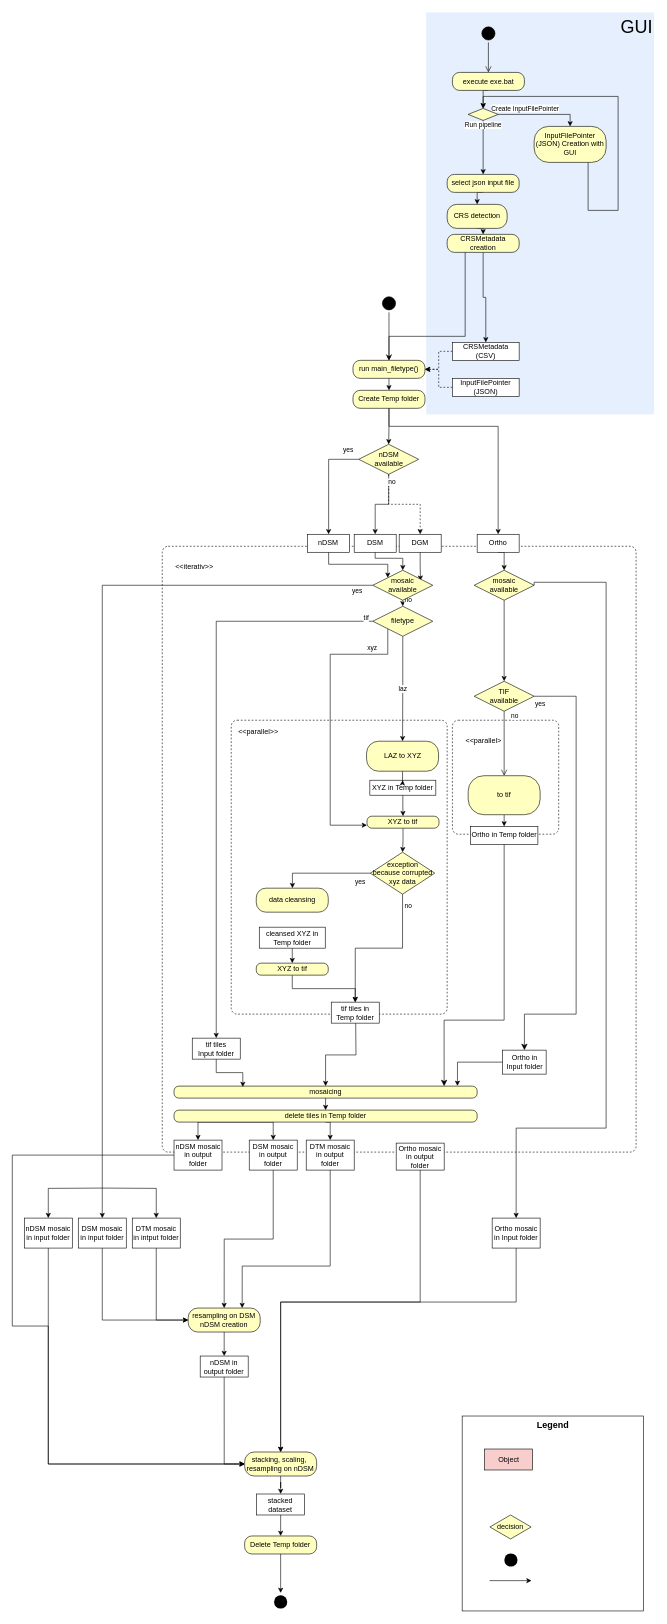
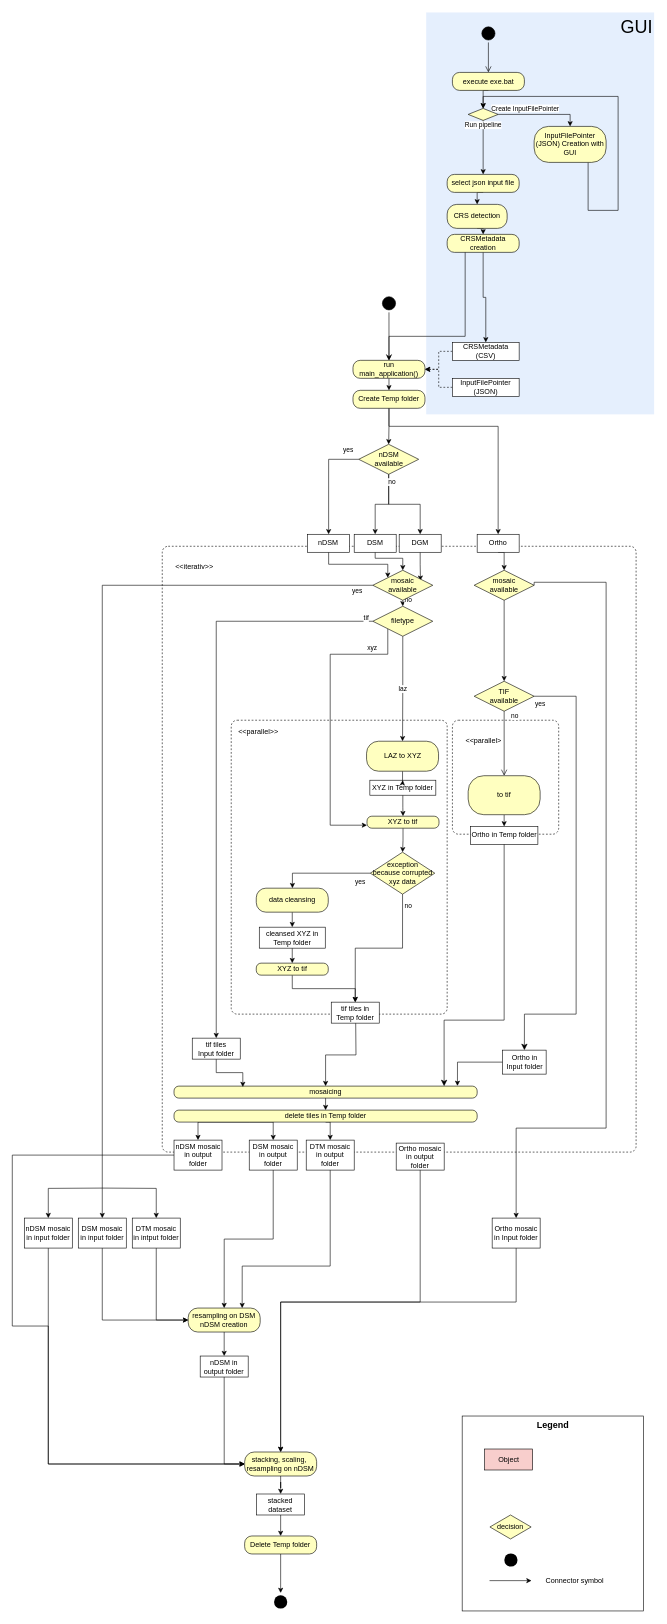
node "run main_filetype()": label "run main_filetype()" -> "run main_application()"
edge "nDSM available" -> "DGM": style dashed -> solid
edge "data cleansing" -> "cleansed XYZ in Temp folder": added
node "Connector symbol": added
